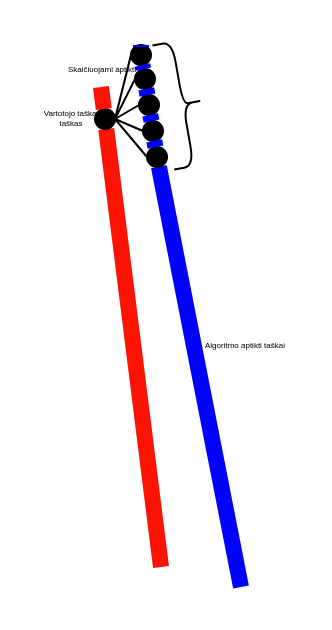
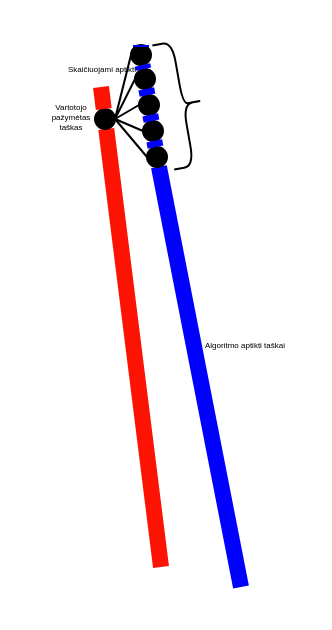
node "Vartotojo taškai taškas": label "Vartotojo taškai taškas" -> "Vartotojo pažymėtas taškas"
